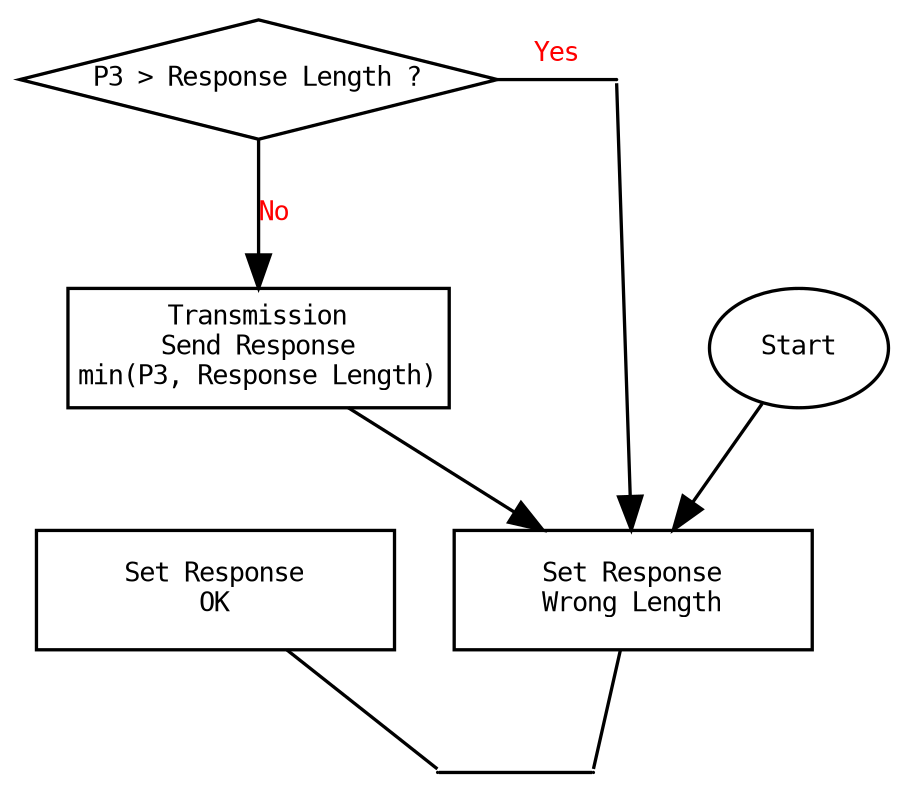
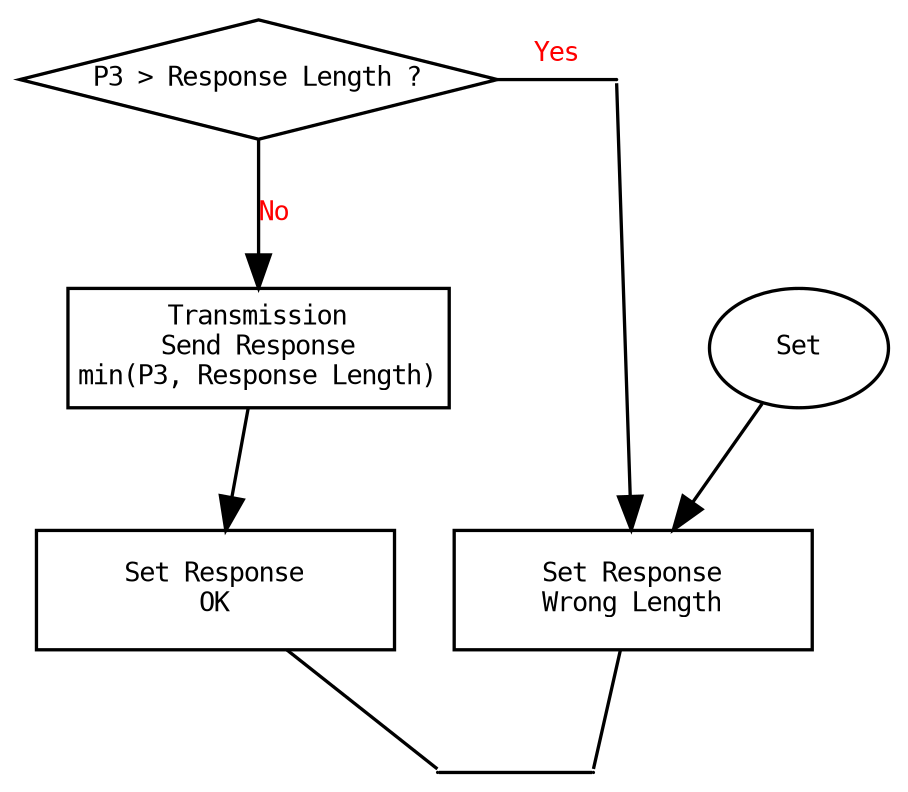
node "Start": label "Start" -> "Set"
edge "Transmission Send Response min(P3, Response Length)" -> "Set Response Wrong Length": now "Transmission Send Response min(P3, Response Length)" -> "Set Response OK"
